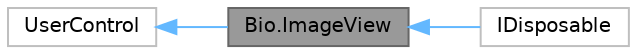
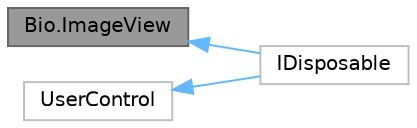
edge "Bio.ImageView" -> "UserControl": now "IDisposable" -> "UserControl"
